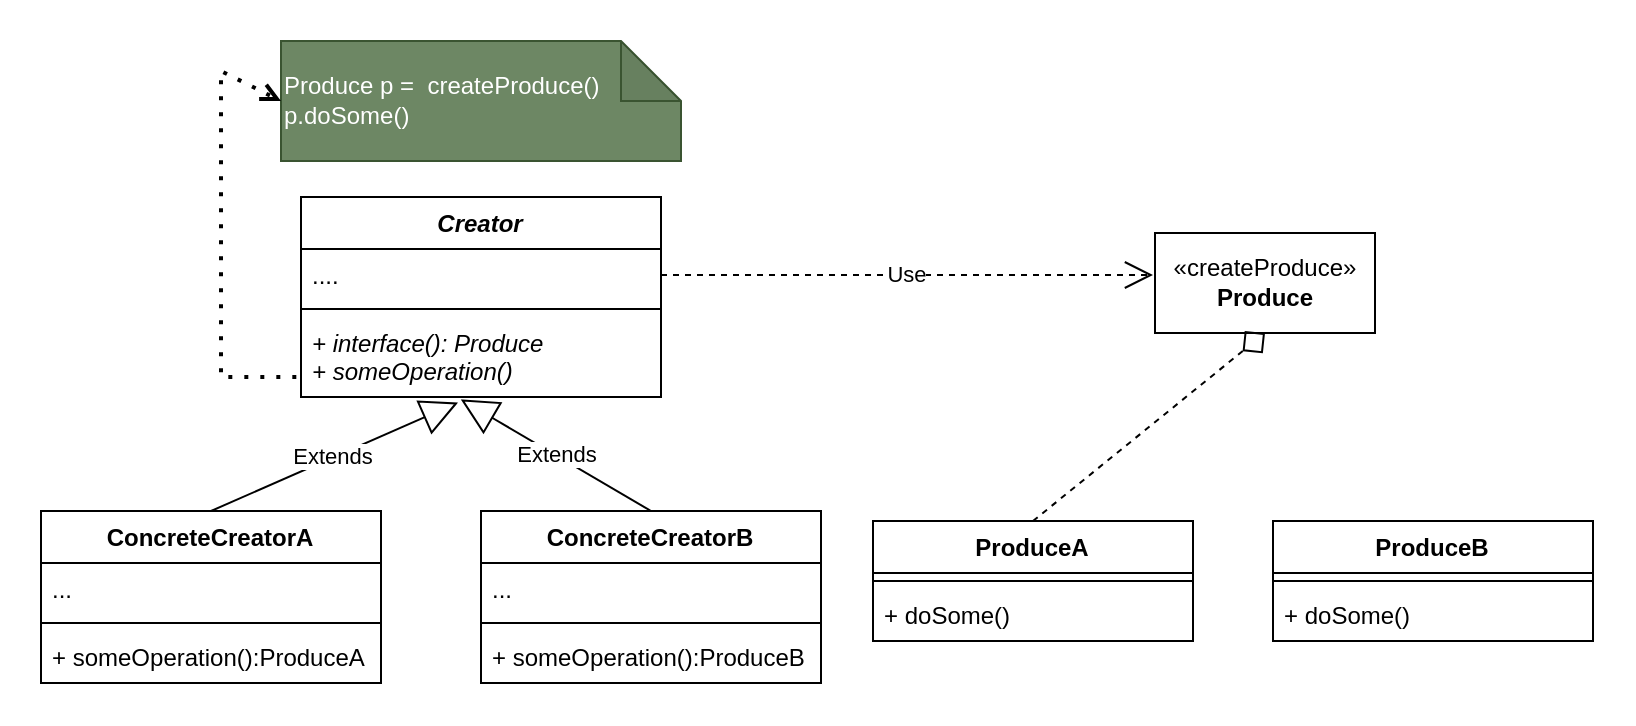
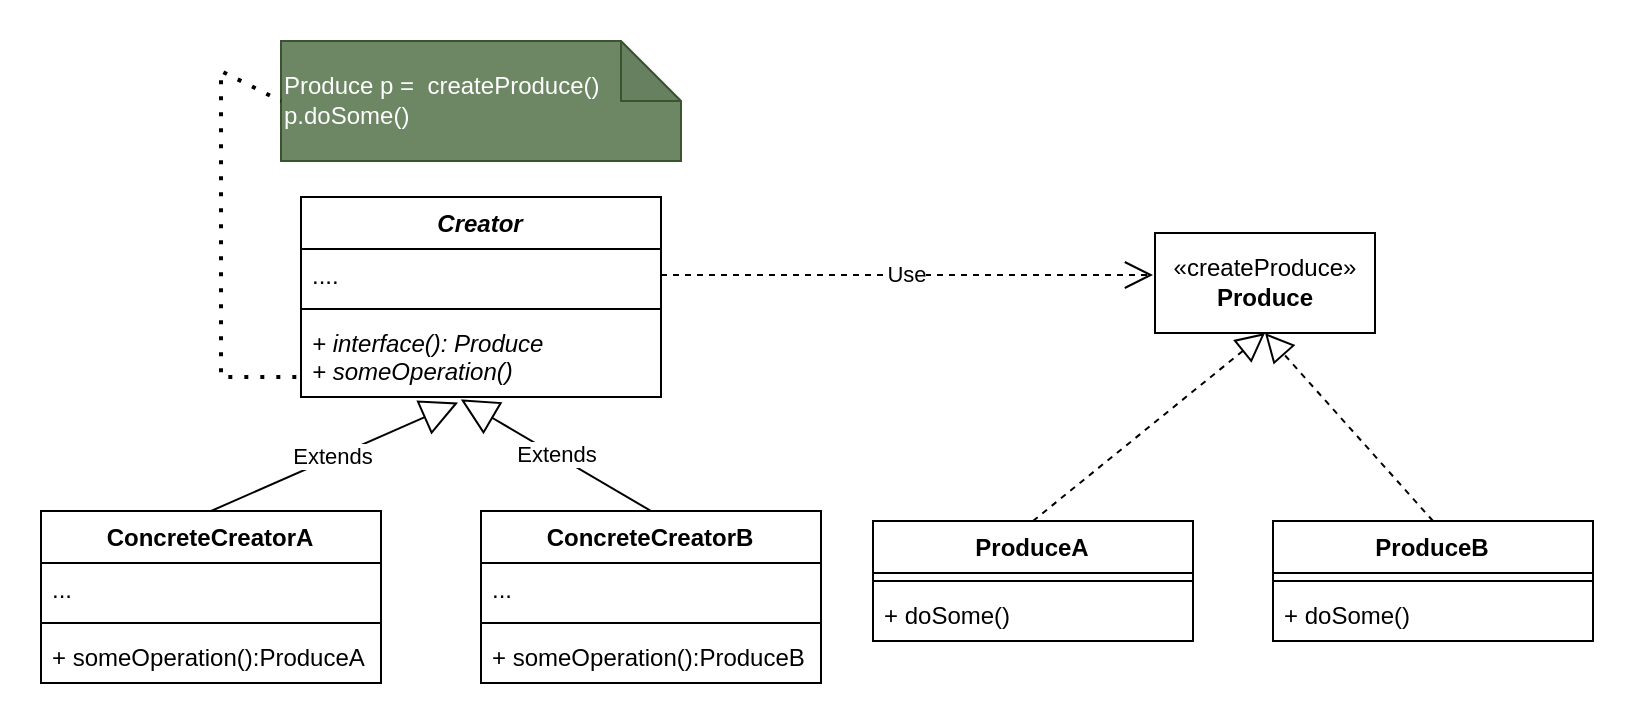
edge "+ interface(): Produce + someOperation()" -> "Produce p = createProduce() p.doSome()": arrowhead open -> none
edge "ProduceA" -> "«createProduce» Produce": arrowhead diamond -> block
edge "ProduceB" -> "«createProduce» Produce": added
